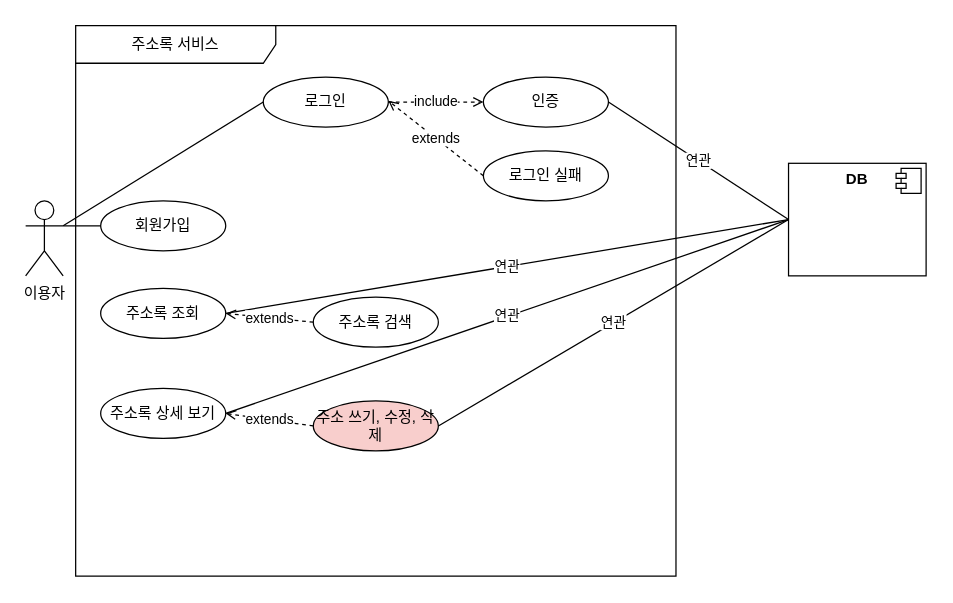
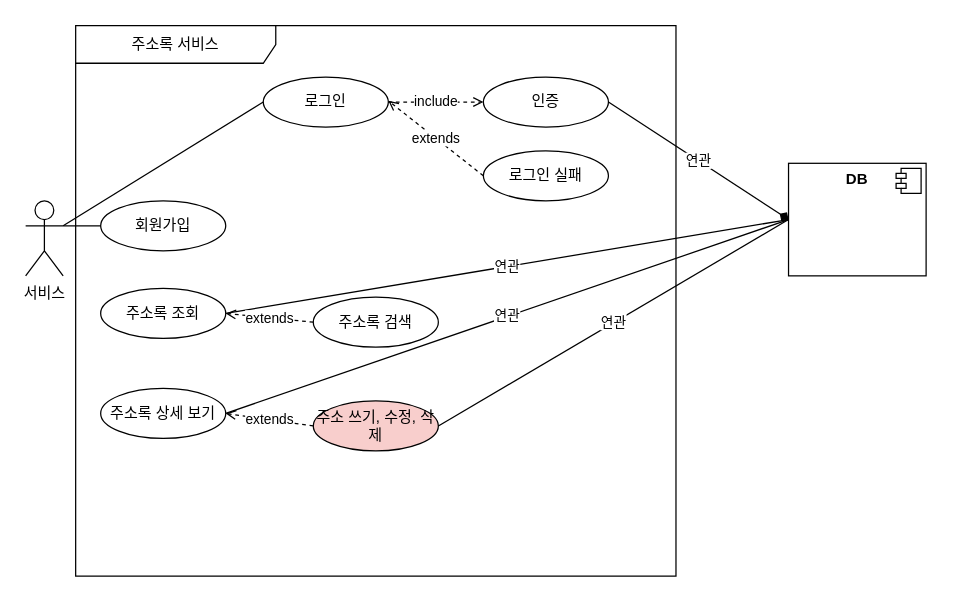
edge "인증" -- "DB": arrowhead none -> diamond
node "이용자": label "이용자" -> "서비스"
